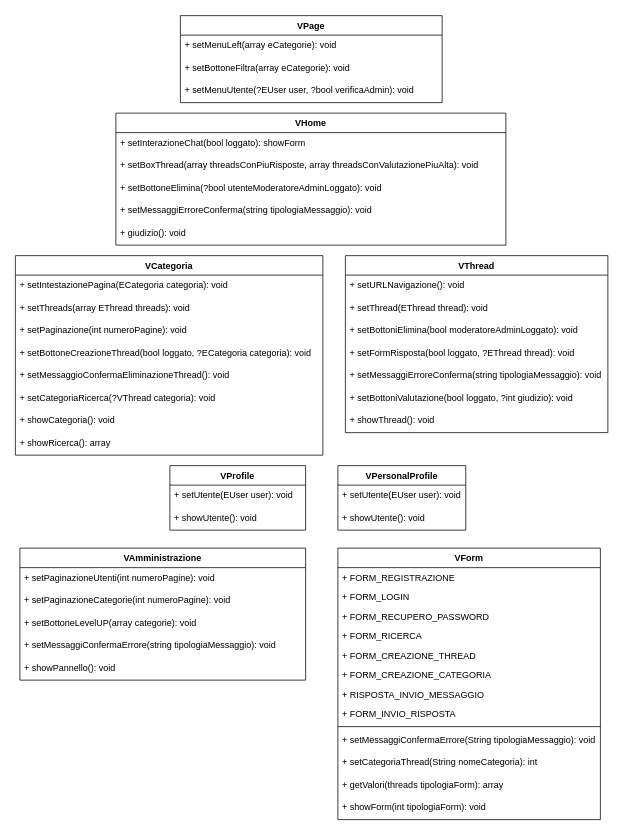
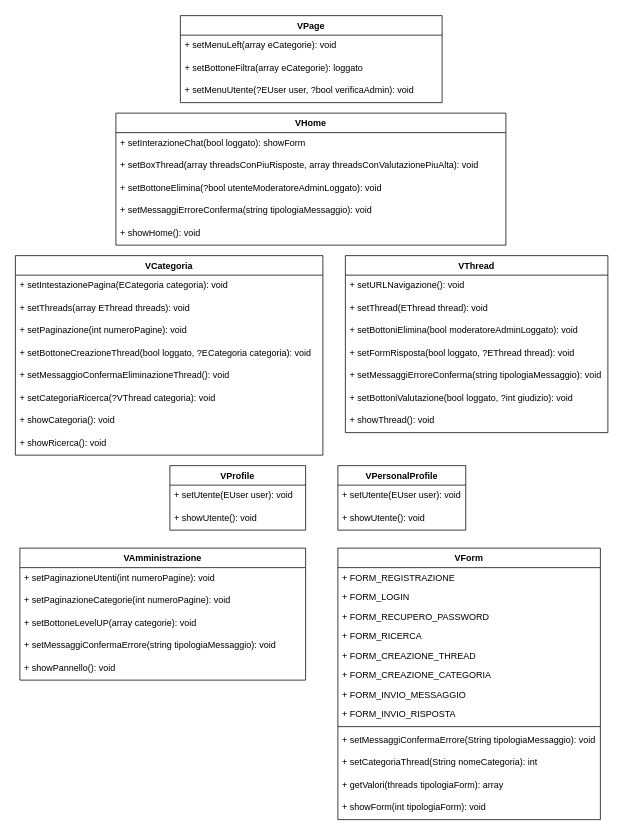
node "+ setBottoneFiltra(array eCategorie): void": label "+ setBottoneFiltra(array eCategorie): void" -> "+ setBottoneFiltra(array eCategorie): loggato"
node "+ giudizio(): void": label "+ giudizio(): void" -> "+ showHome(): void"
node "+ showRicerca(): array": label "+ showRicerca(): array" -> "+ showRicerca(): void"
node "+ RISPOSTA_INVIO_MESSAGGIO": label "+ RISPOSTA_INVIO_MESSAGGIO" -> "+ FORM_INVIO_MESSAGGIO"
